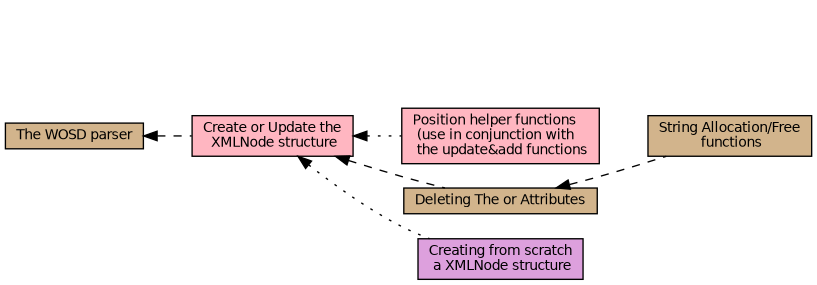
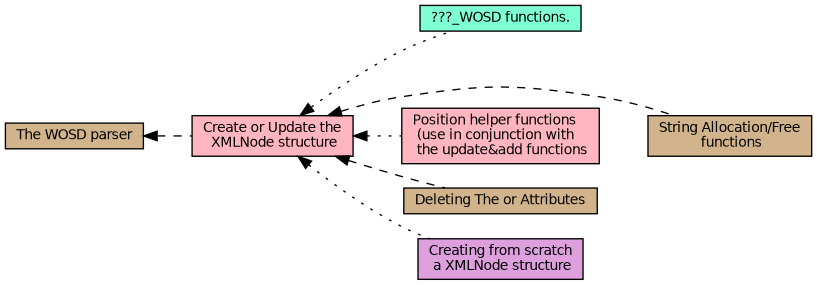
node "???_WOSD functions.": added
edge "String Allocation/Free functions" -> "Deleting The or Attributes": now "String Allocation/Free functions" -> "Create or Update the XMLNode structure"
